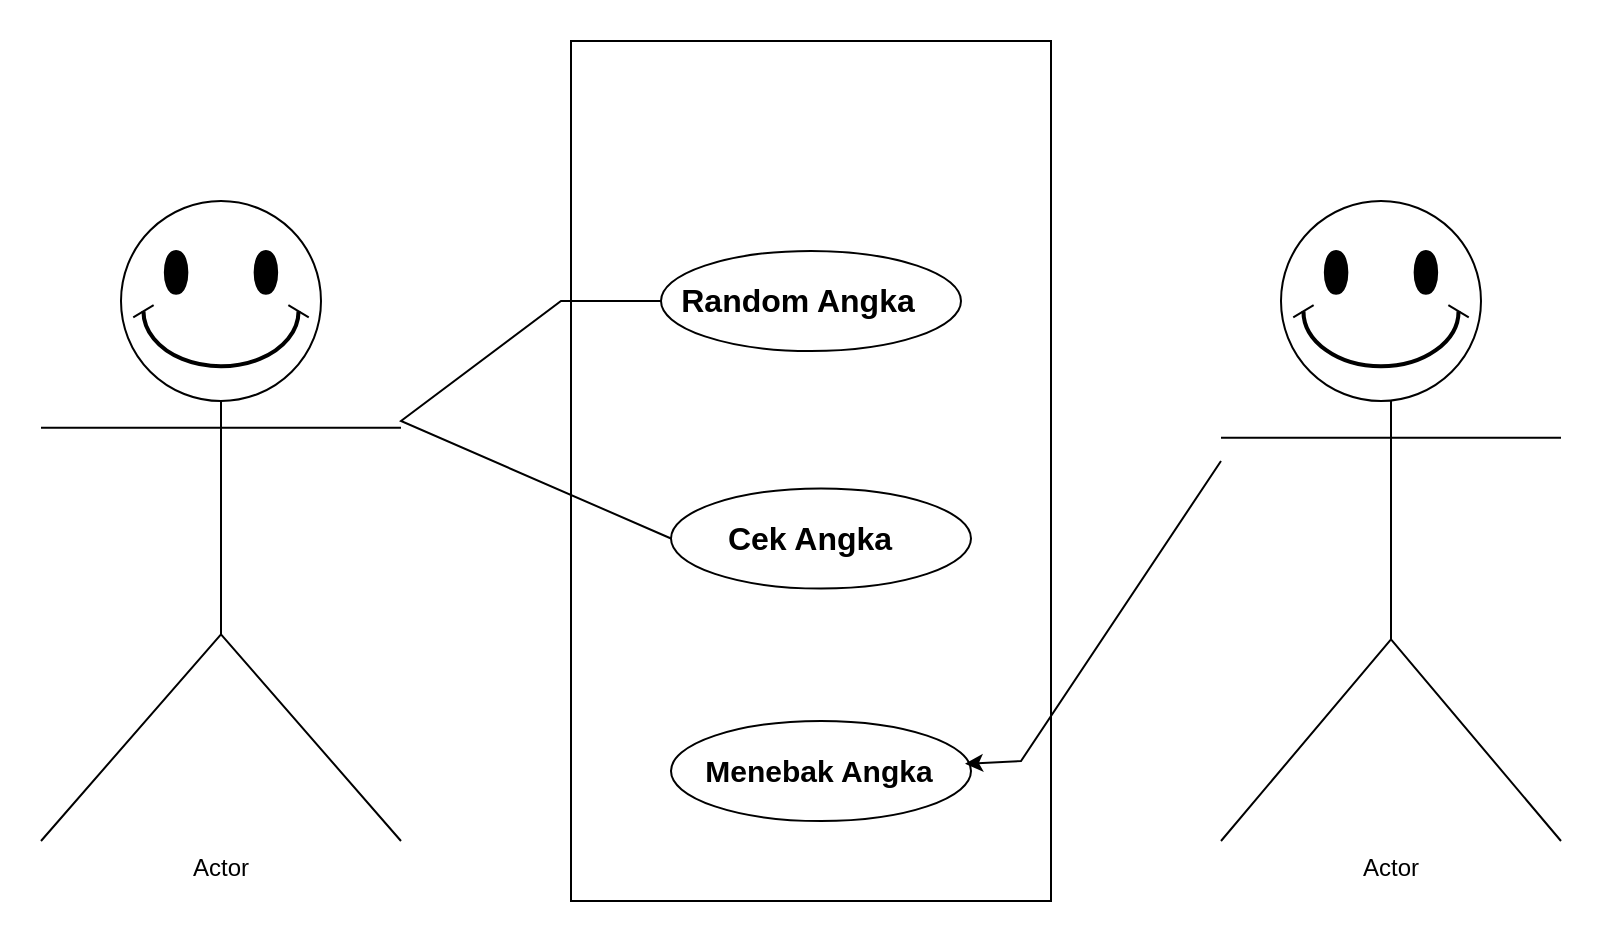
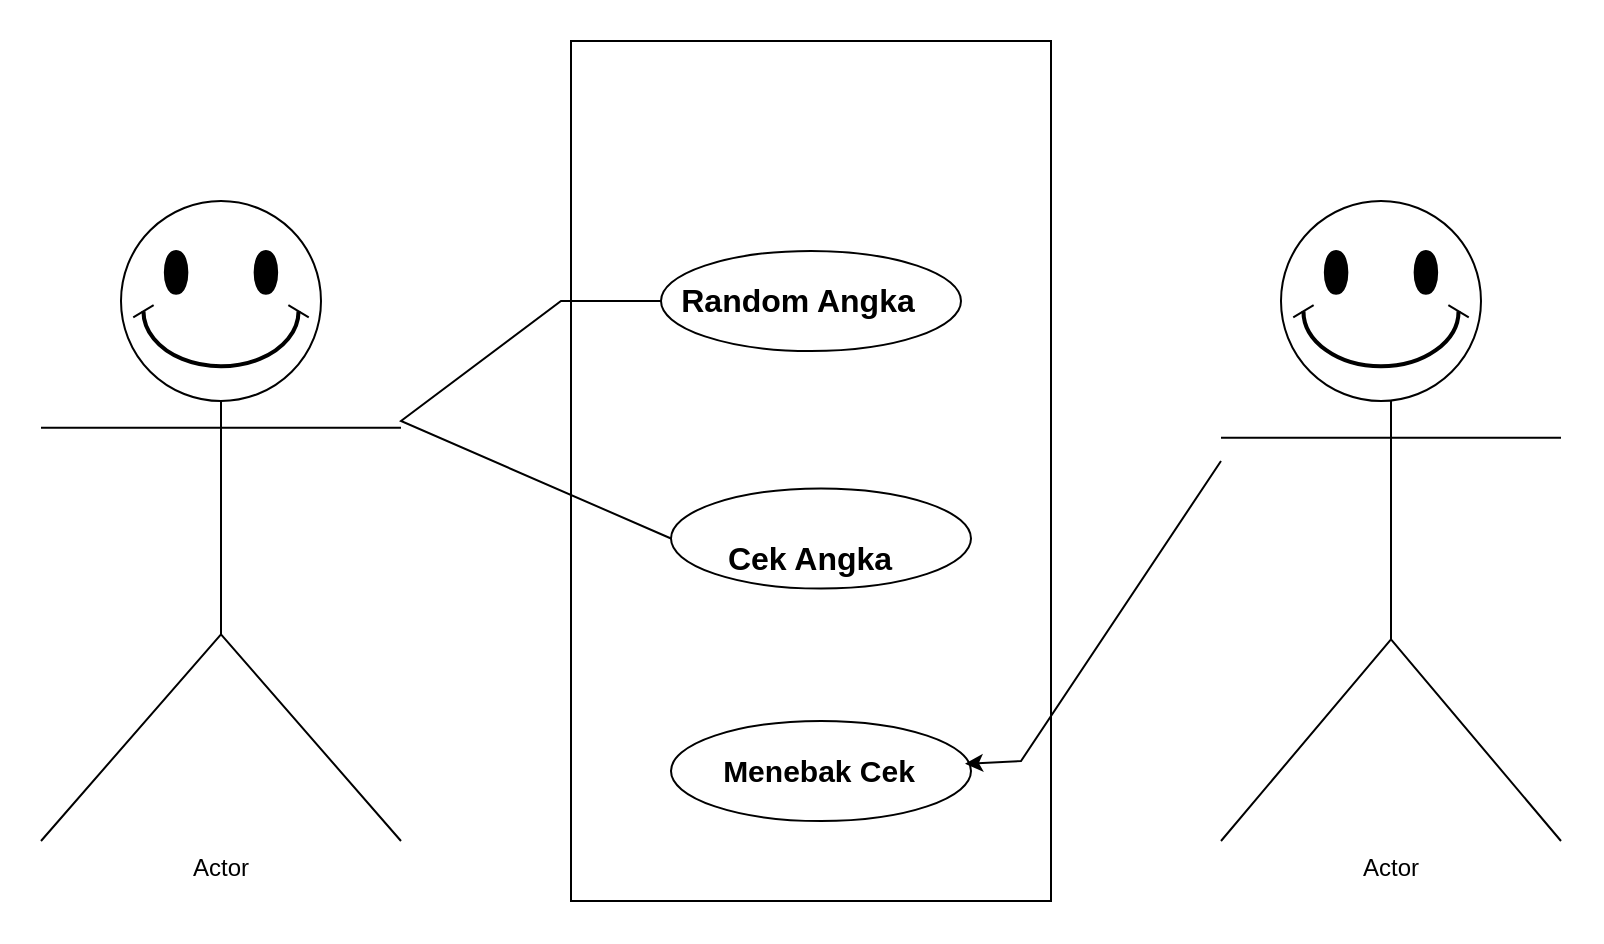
node "Cek Angka": moved (811, 539) -> (811, 559)
node "Menebak Angka": label "Menebak Angka" -> "Menebak Cek"
